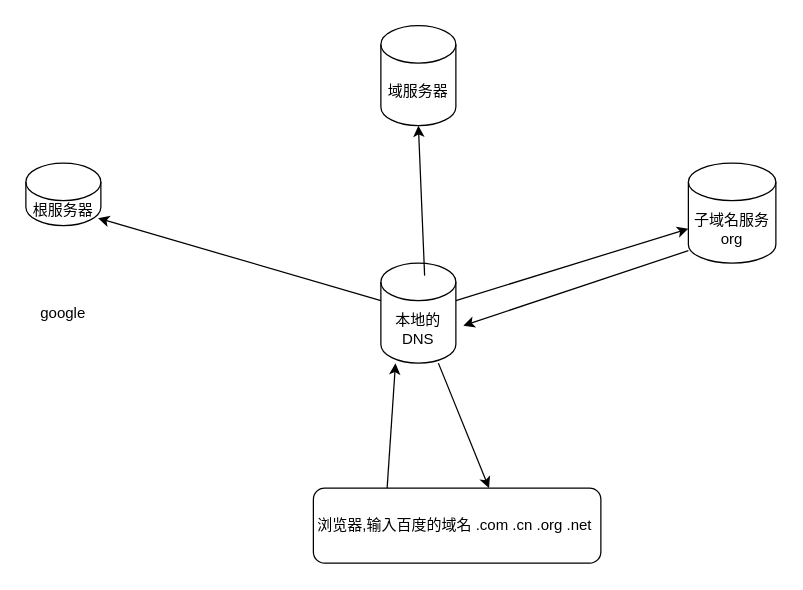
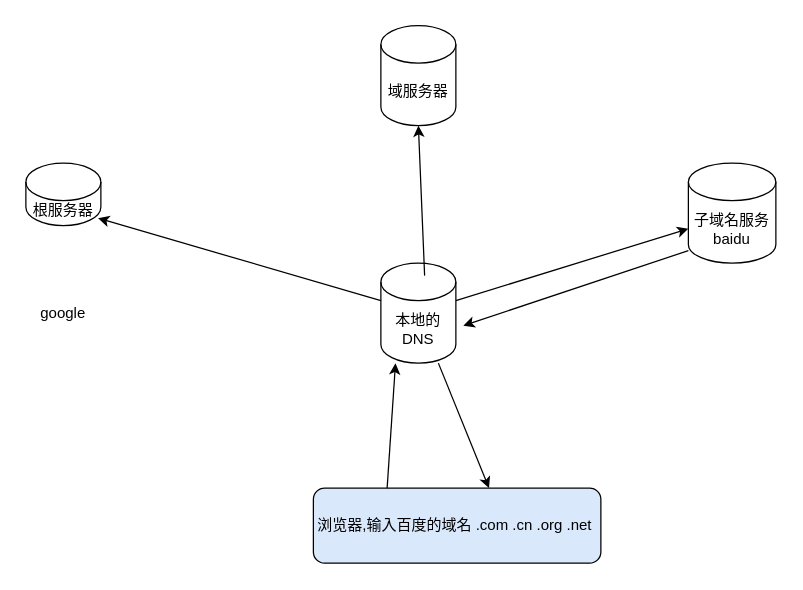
node "子域名服务 org": label "子域名服务 org" -> "子域名服务 baidu"
node "浏览器,输入百度的域名 .com .cn .org .net": fillcolor #ffffff -> #dae8fc
